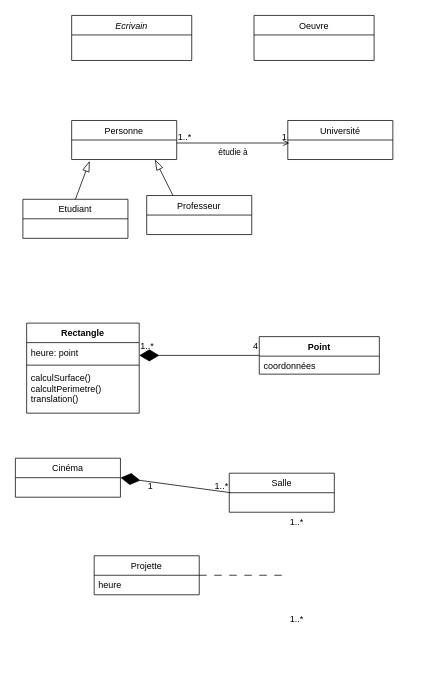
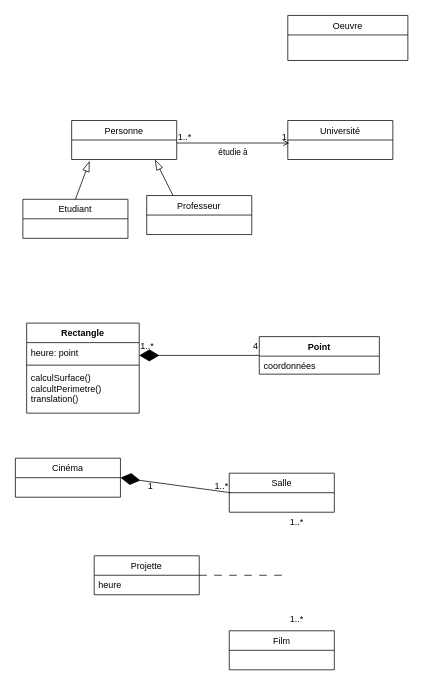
node "Ecrivain": removed
node "Oeuvre": moved (314, 38) -> (348, 38)
node "Film": added
